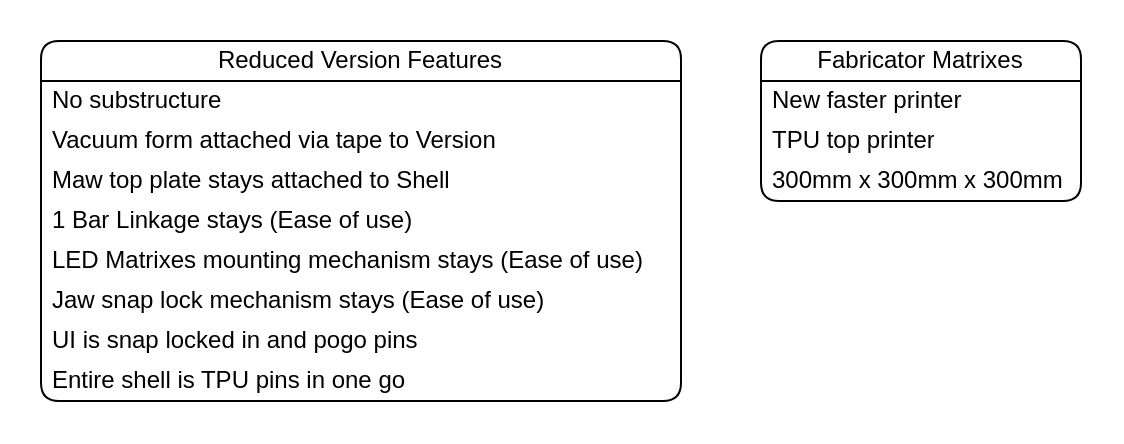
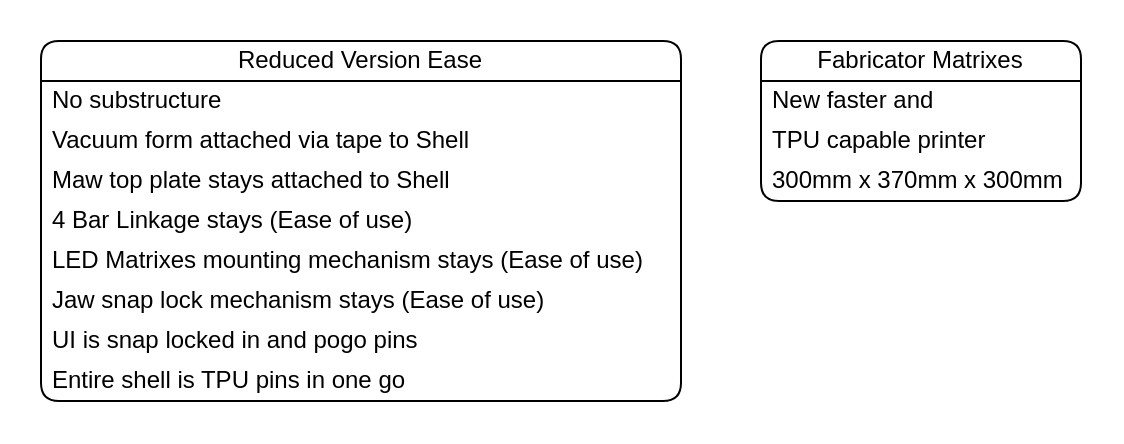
node "Reduced Version Features": label "Reduced Version Features" -> "Reduced Version Ease"
node "New faster printer": label "New faster printer" -> "New faster and"
node "Vacuum form attached via tape to Version": label "Vacuum form attached via tape to Version" -> "Vacuum form attached via tape to Shell"
node "TPU top printer": label "TPU top printer" -> "TPU capable printer"
node "300mm x 300mm x 300mm": label "300mm x 300mm x 300mm" -> "300mm x 370mm x 300mm"
node "1 Bar Linkage stays (Ease of use)": label "1 Bar Linkage stays (Ease of use)" -> "4 Bar Linkage stays (Ease of use)"
